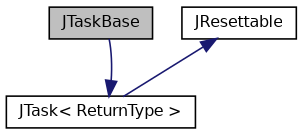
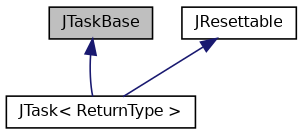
edge "JTaskBase" -> "JTask< ReturnType >": reversed
